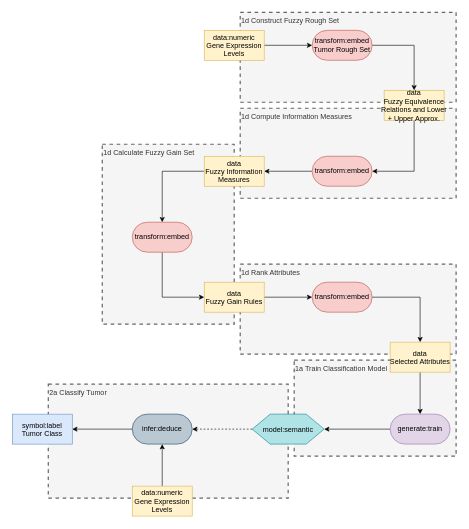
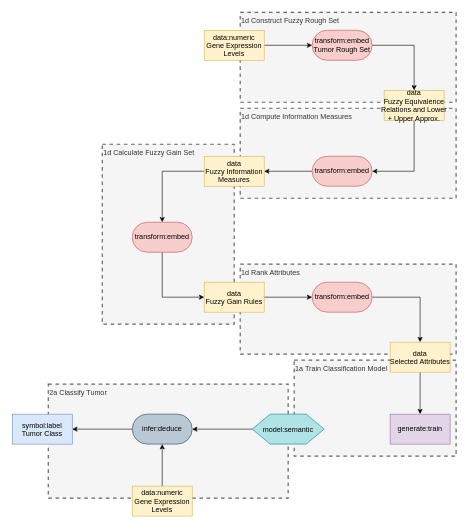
edge "model:semantic" -> "infer:deduce": style dashed -> solid
edge "generate:train" -> "model:semantic": removed
node "generate:train": shape rounded rectangle -> rectangle
